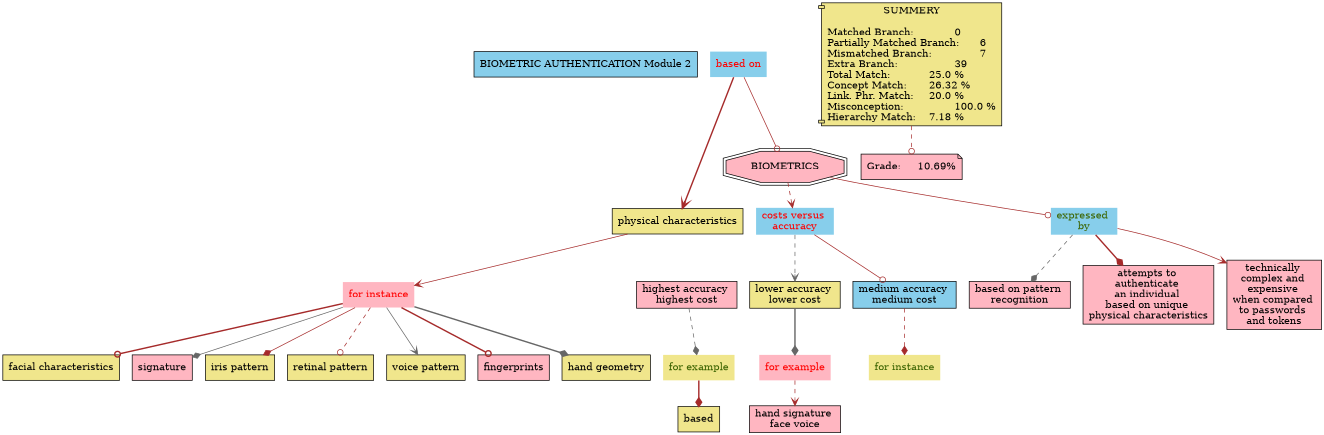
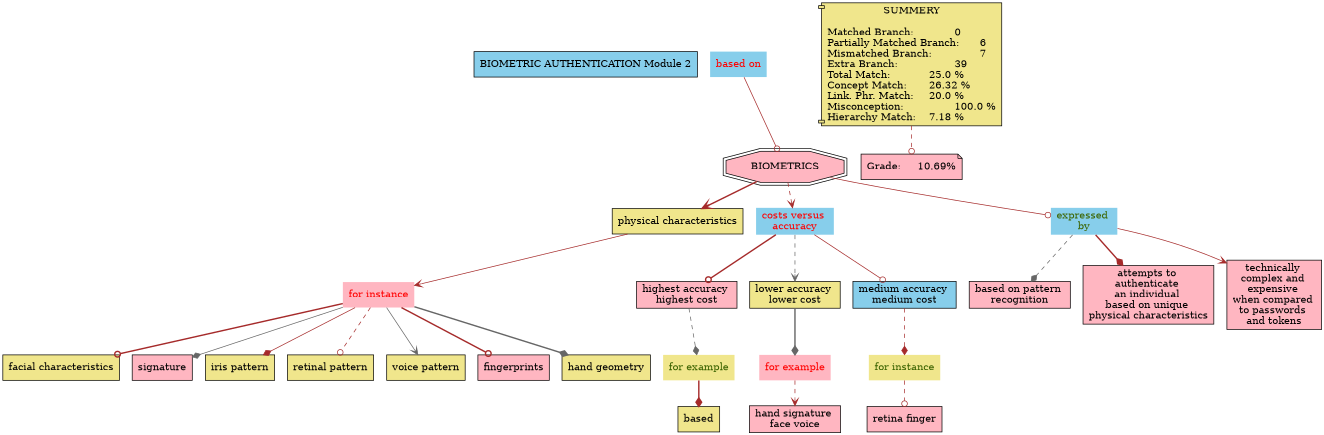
edge "based on" -> "physical characteristics": now "BIOMETRICS" -> "physical characteristics"
edge "costs versus accuracy" -> "highest accuracy highest cost": added
node "retina finger": added
